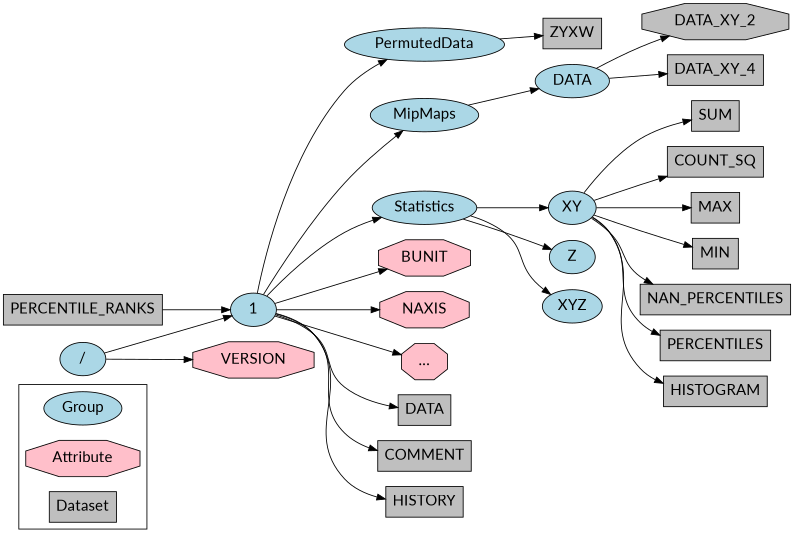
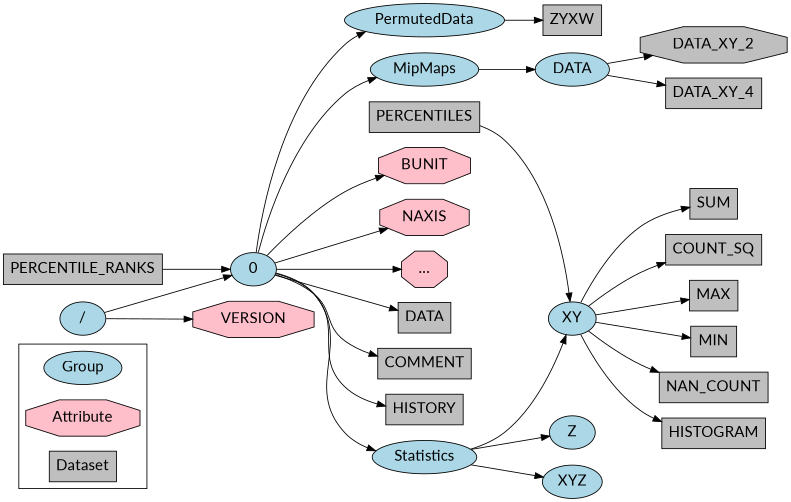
node "NAN_PERCENTILES": label "NAN_PERCENTILES" -> "NAN_COUNT"
edge "XY" -> "PERCENTILES": reversed
node "1": label "1" -> "0"
